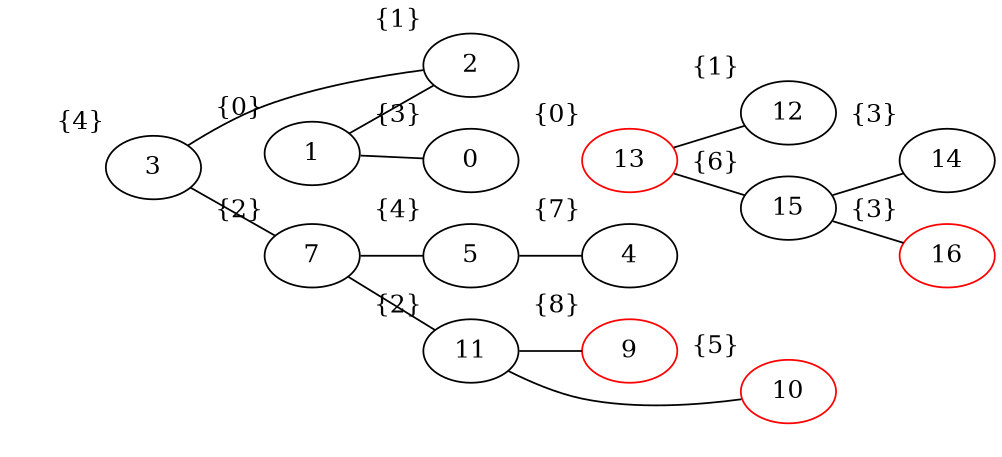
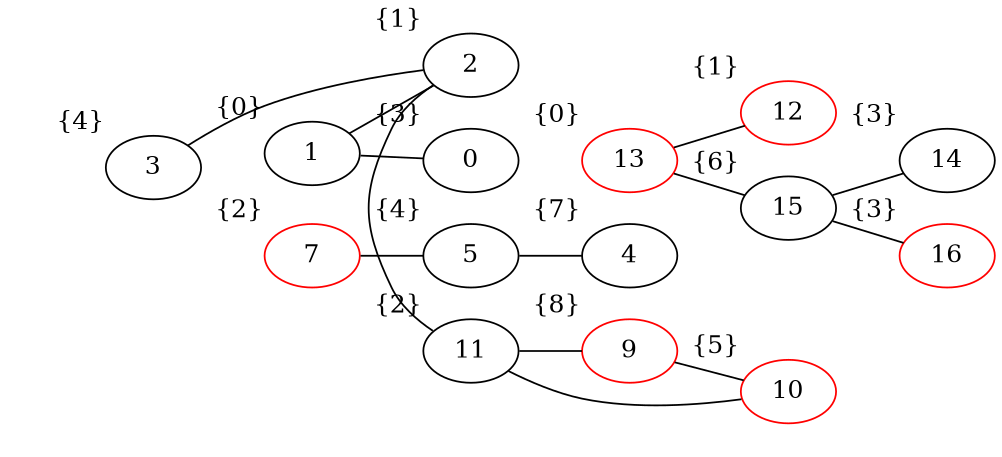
node "12 {1}": color black -> red
edge "3 {4}" -- "7 {2}": removed
node "7 {2}": color black -> red
edge "7 {2}" -- "11 {2}": now "2 {1}" -- "11 {2}"
edge "9 {8}" -- "10 {5}": added
